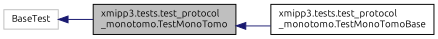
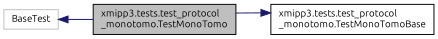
edge "xmipp3.tests.test_protocol _monotomo.TestMonoTomoBase" -> "xmipp3.tests.test_protocol _monotomo.TestMonoTomo": reversed
